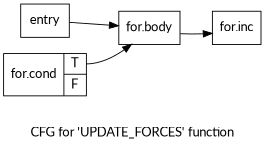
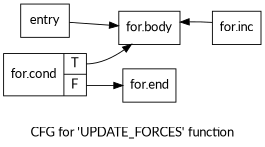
edge "for.body" -> "for.inc": reversed
node "for.end": added
